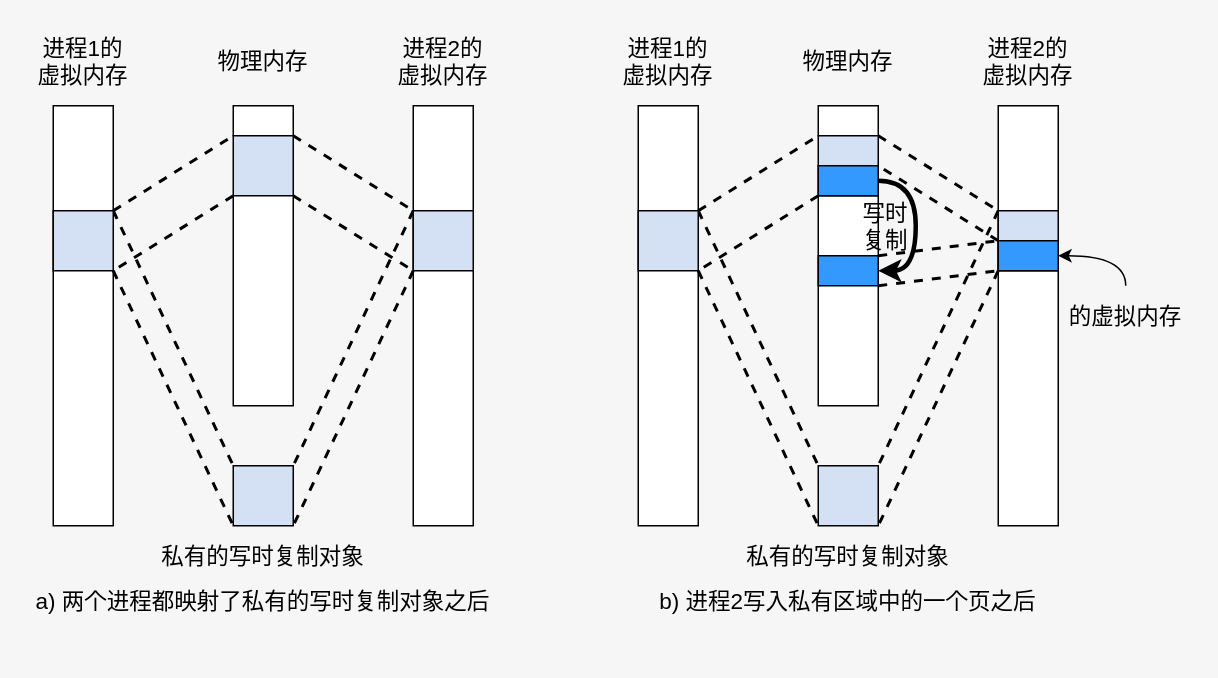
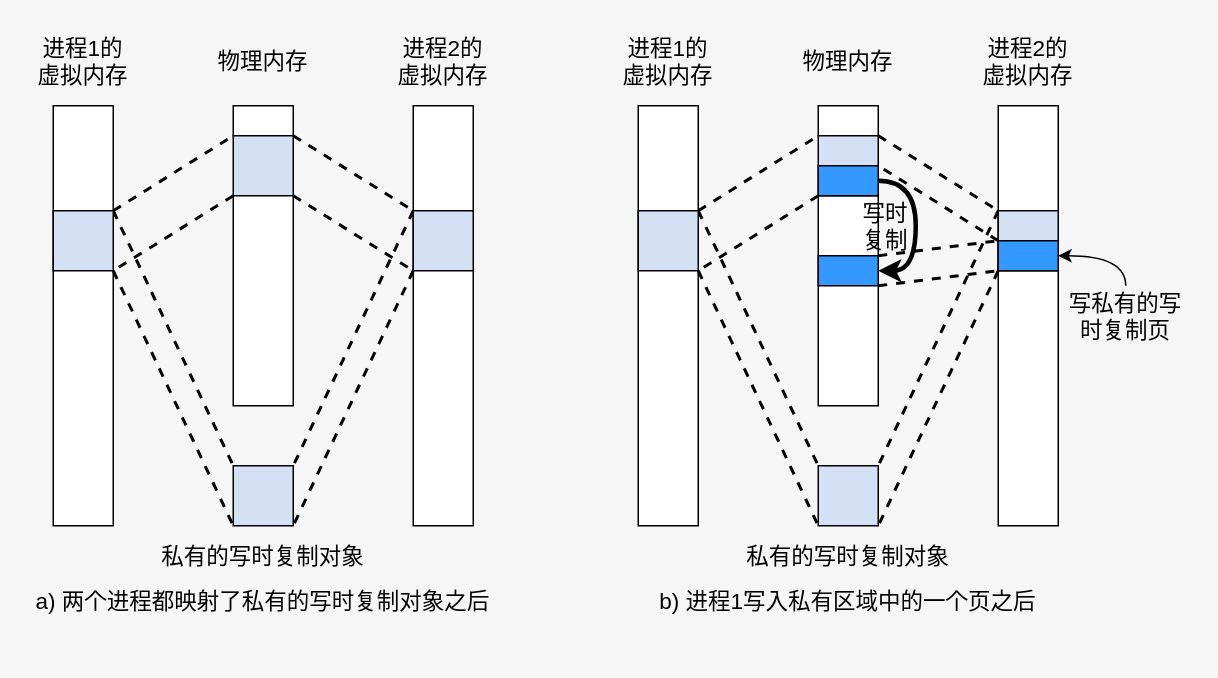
node "的虚拟内存": label "的虚拟内存" -> "写私有的写时复制页"
node "b) 进程2写入私有区域中的一个页之后": label "b) 进程2写入私有区域中的一个页之后" -> "b) 进程1写入私有区域中的一个页之后"
